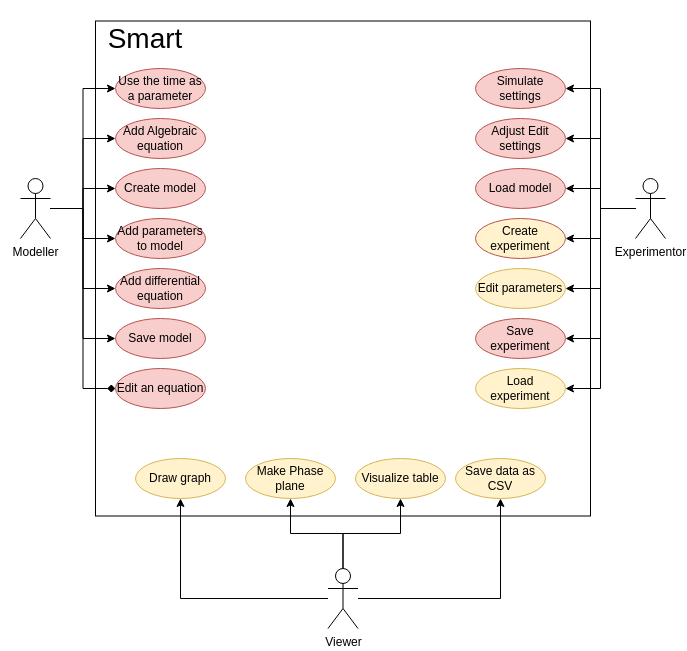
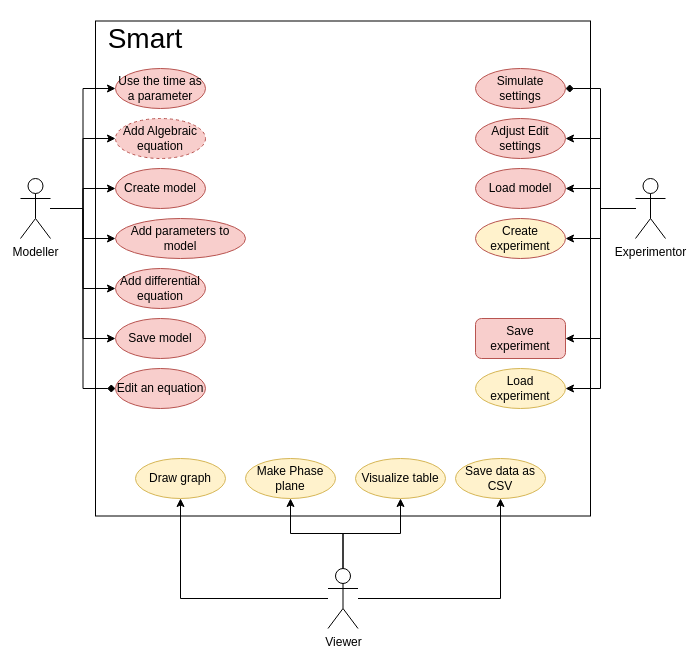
edge "Experimentor" -> "Simulate settings": arrowhead classic -> diamond
node "Add Algebraic equation": style solid -> dashed
node "Add parameters to model": size 90x40 -> 130x40
node "Edit parameters": removed
edge "Experimentor" -> "Edit parameters": removed
node "Save experiment": shape ellipse -> rounded rectangle
